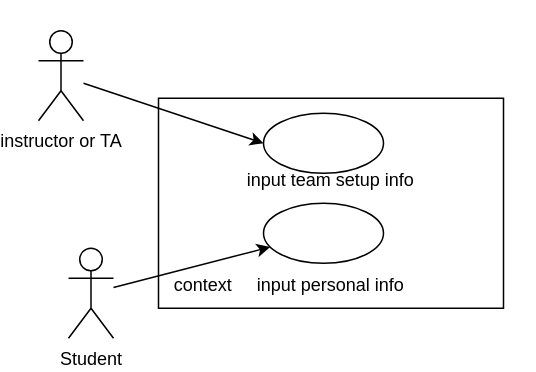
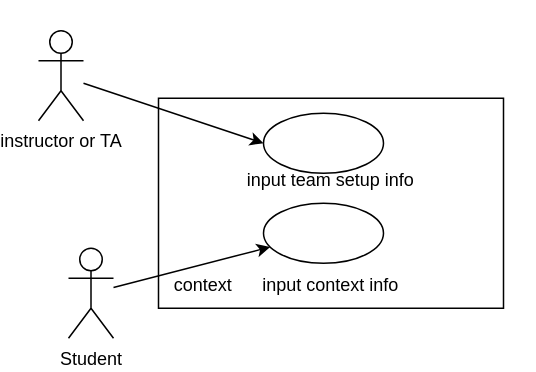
node "input personal info": label "input personal info" -> "input context info"
